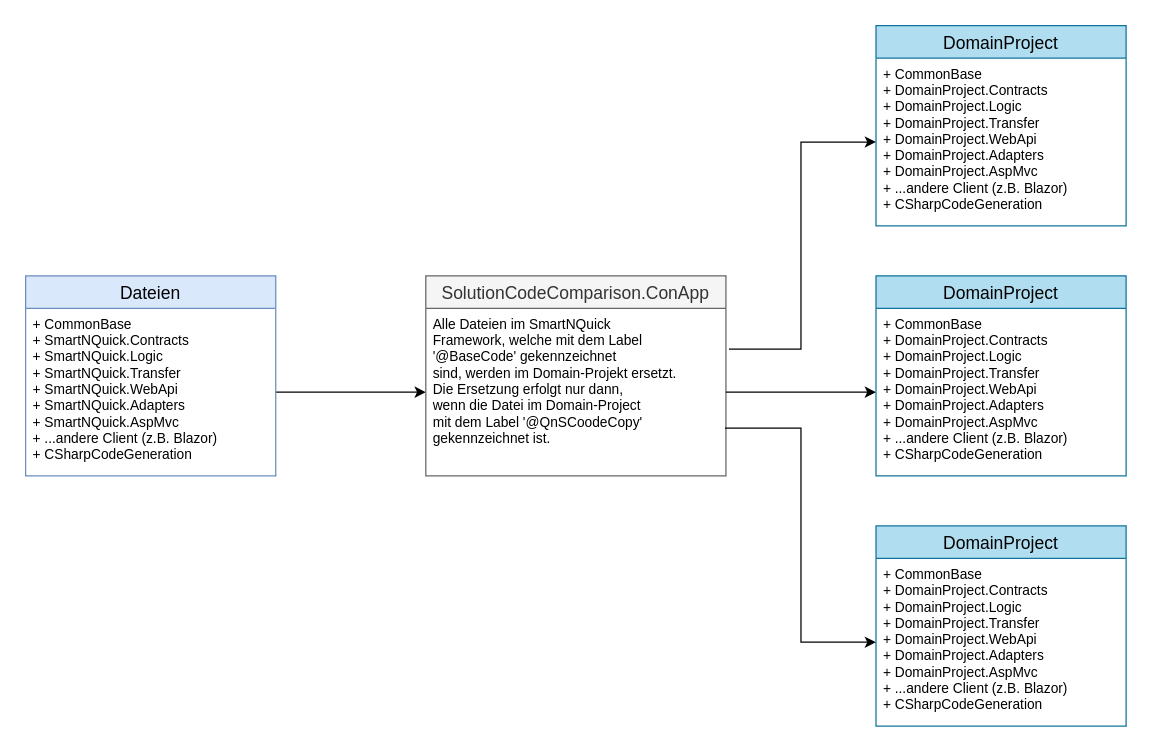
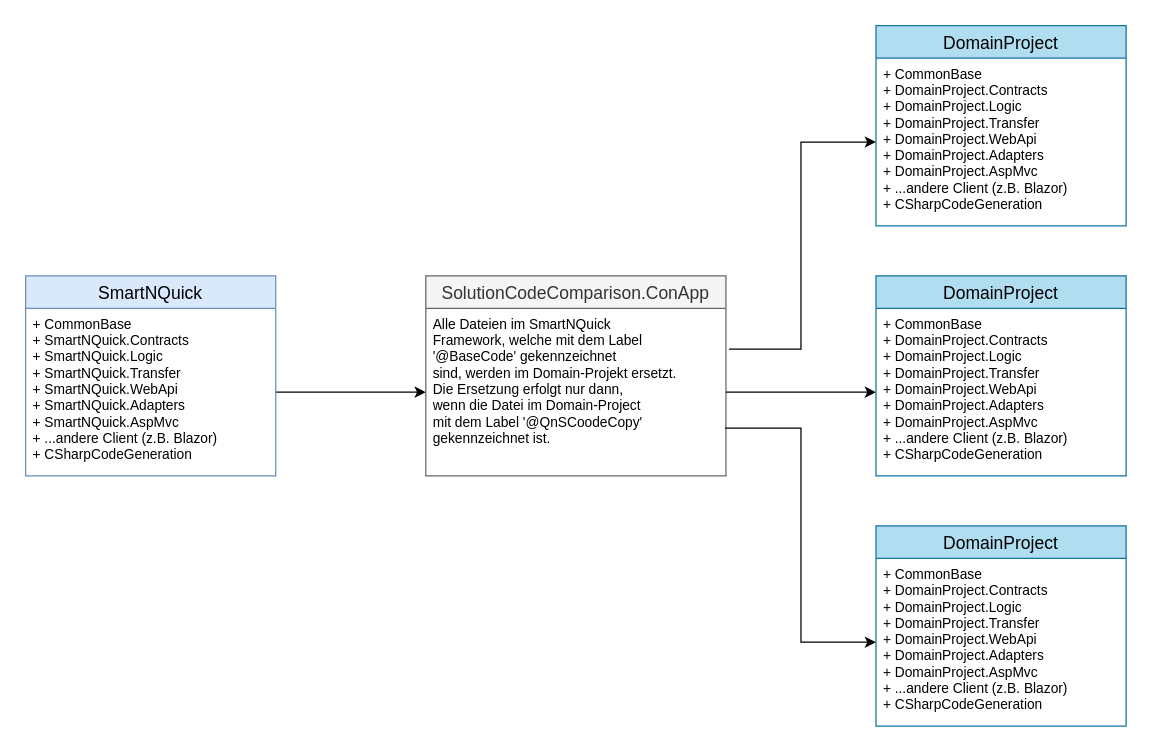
node "Dateien": label "Dateien" -> "SmartNQuick"
